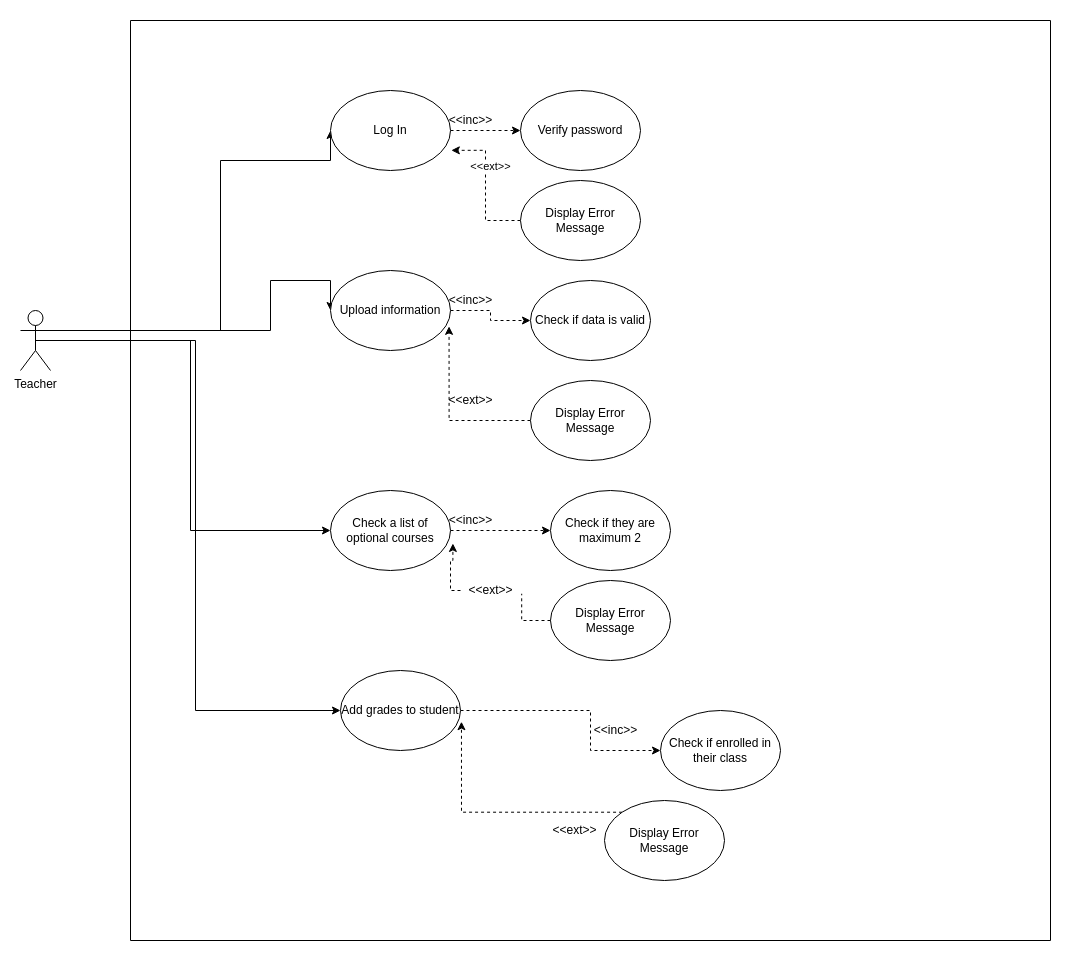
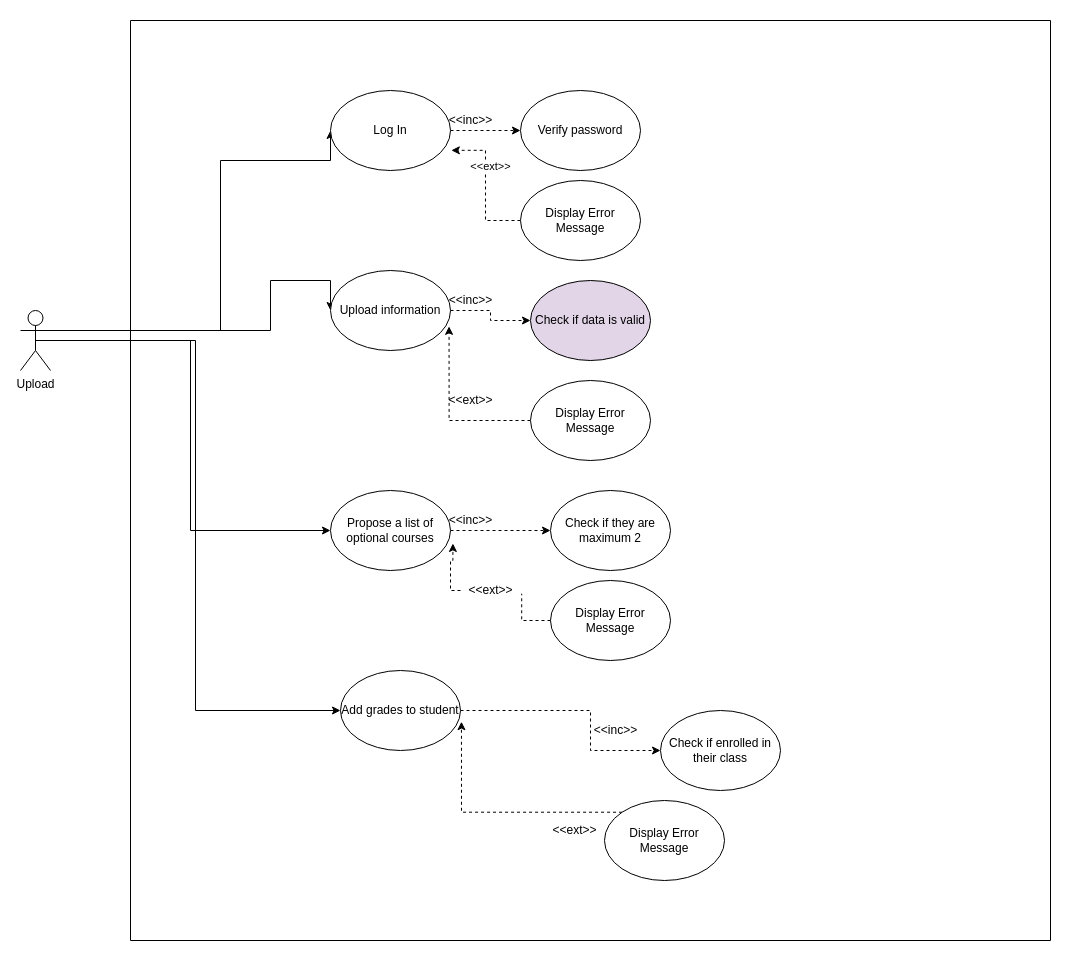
node "Check if data is valid": fillcolor #ffffff -> #e1d5e7
node "Teacher": label "Teacher" -> "Upload"
node "Check a list of optional courses": label "Check a list of optional courses" -> "Propose a list of optional courses"
